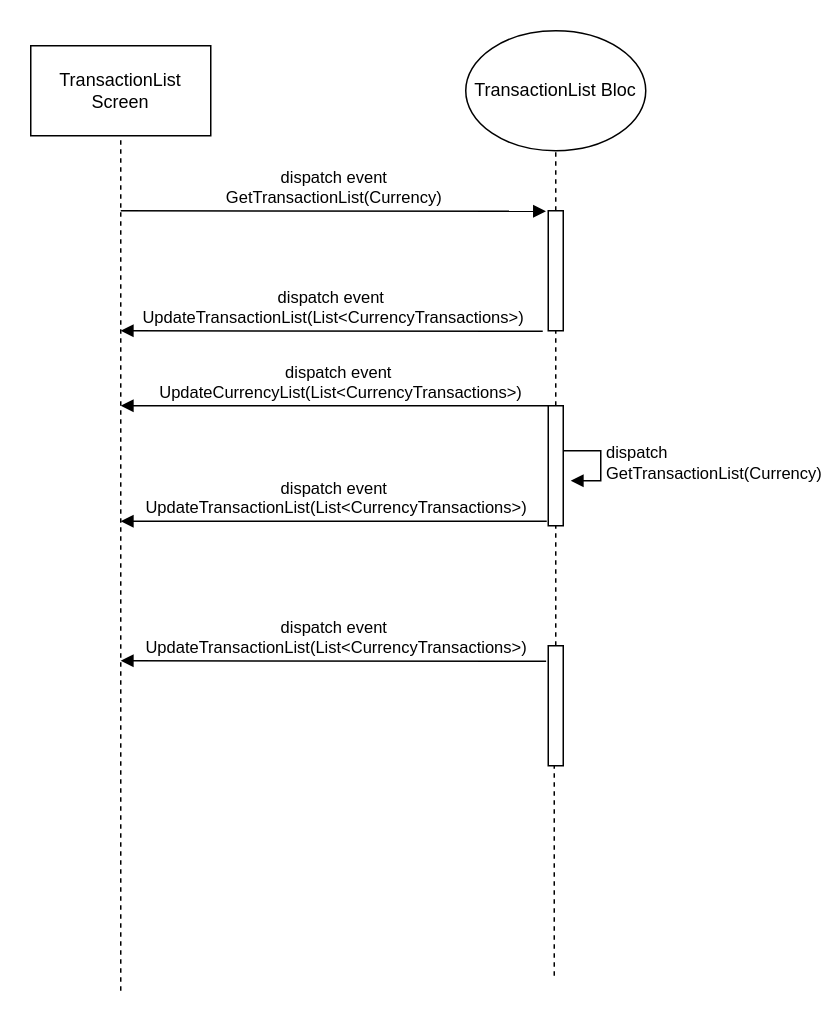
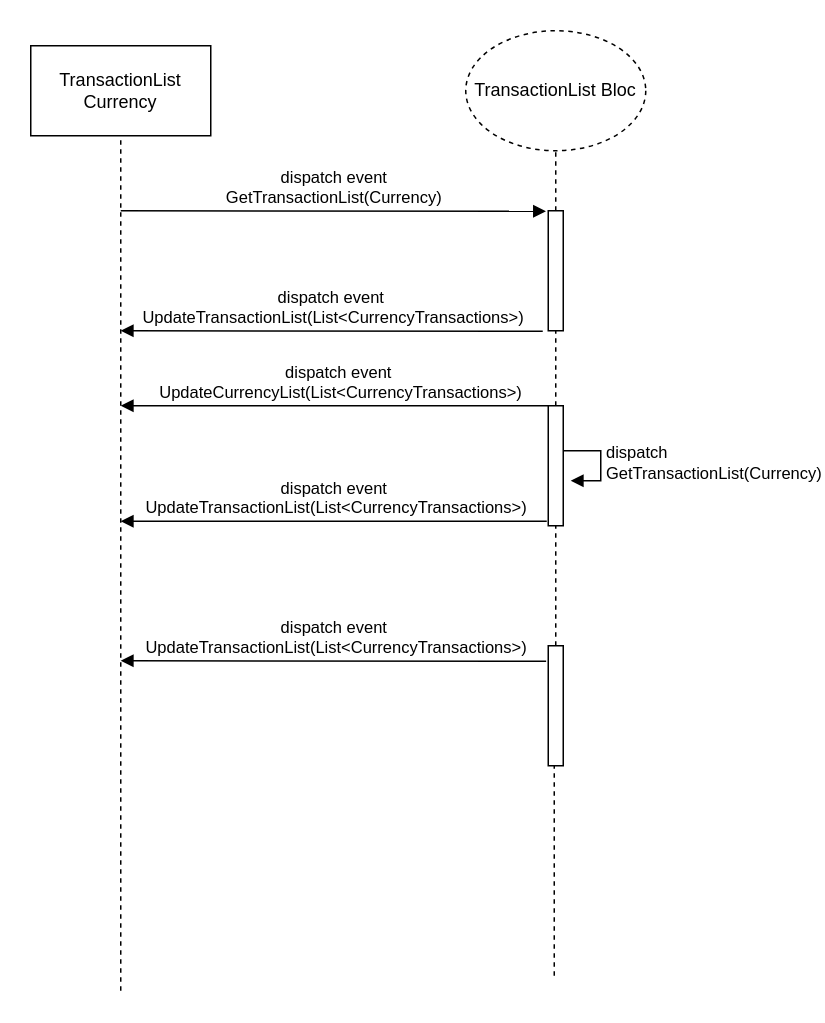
node "TransactionList Screen": label "TransactionList Screen" -> "TransactionList Currency"
node "TransactionList Bloc": style solid -> dashed
